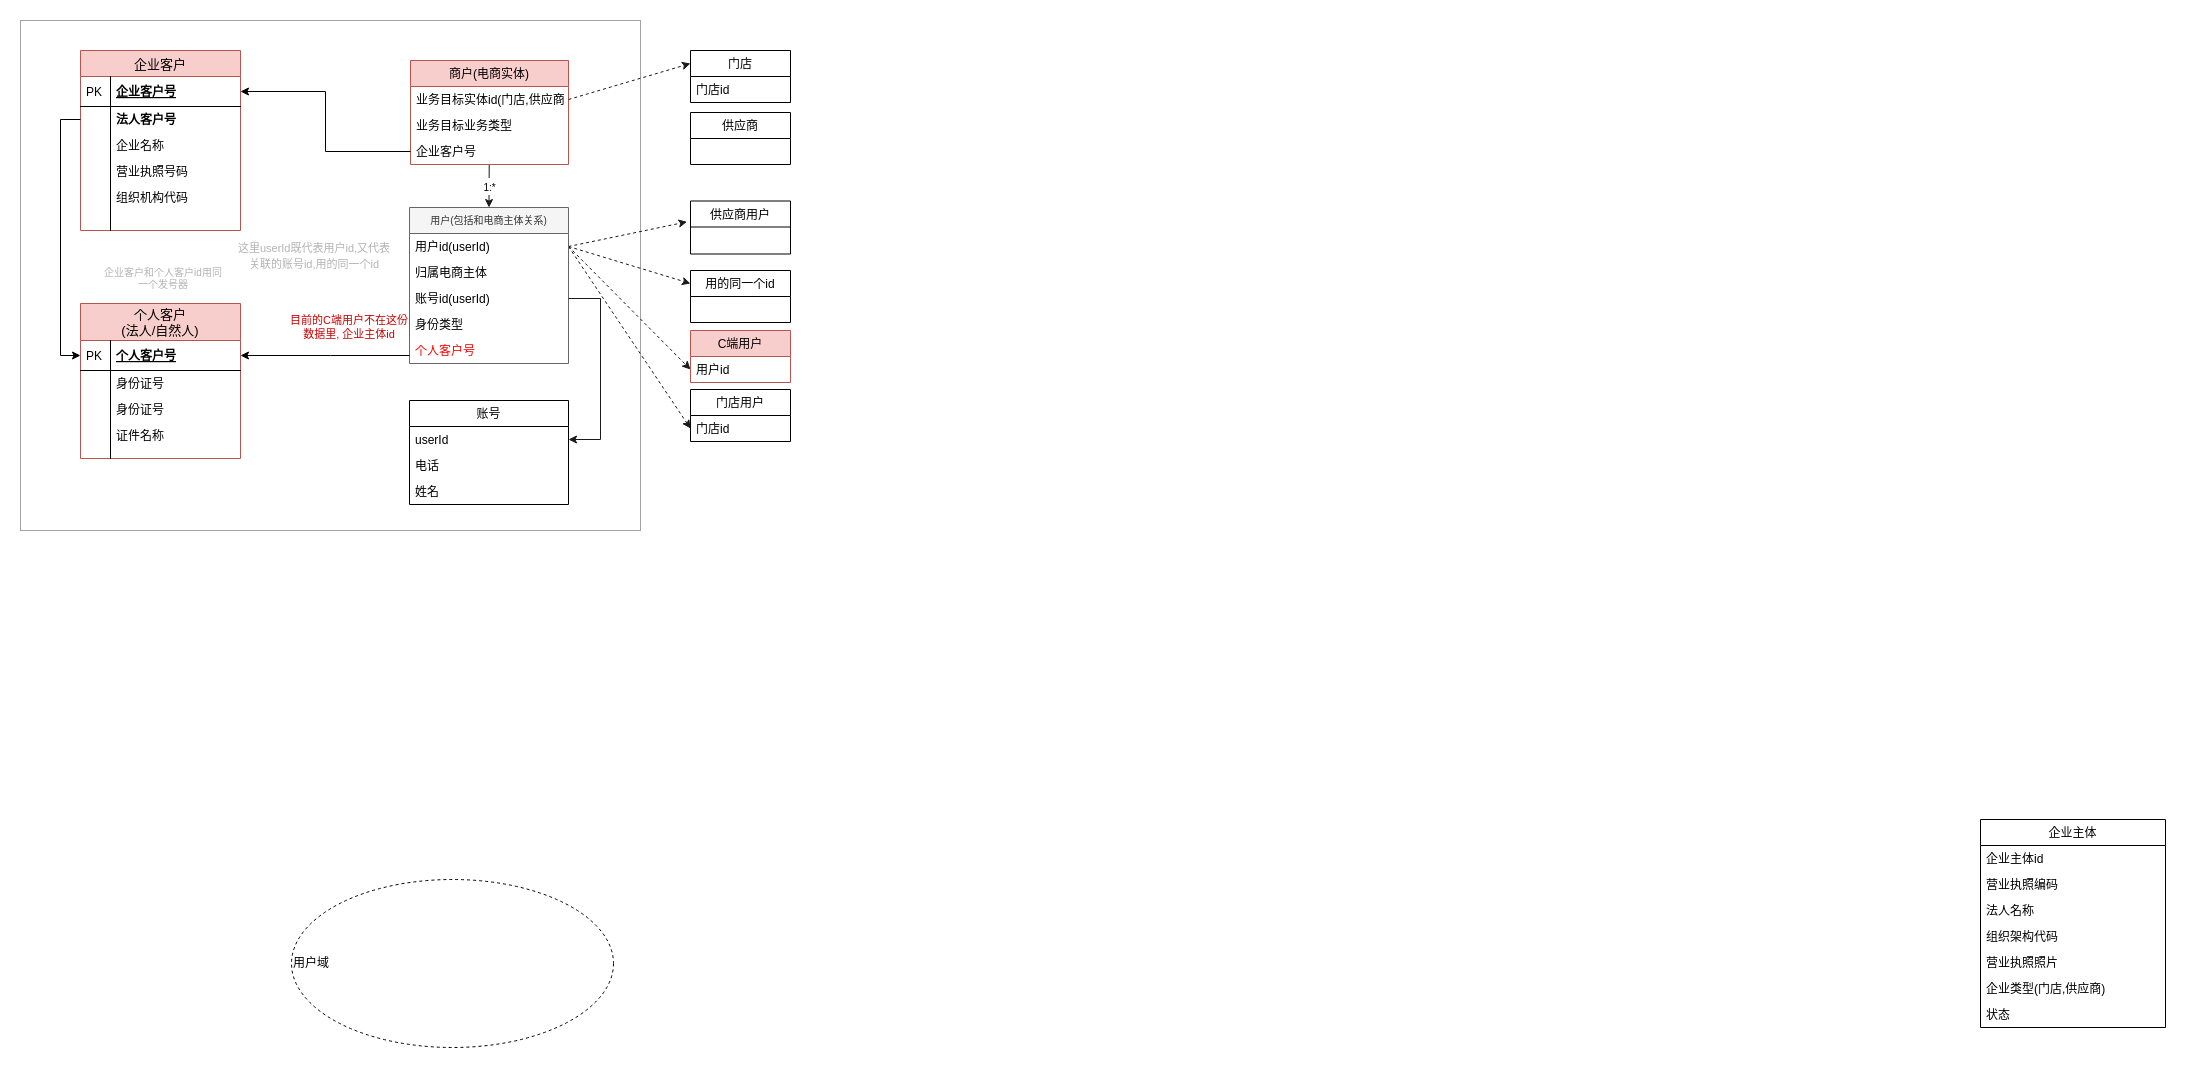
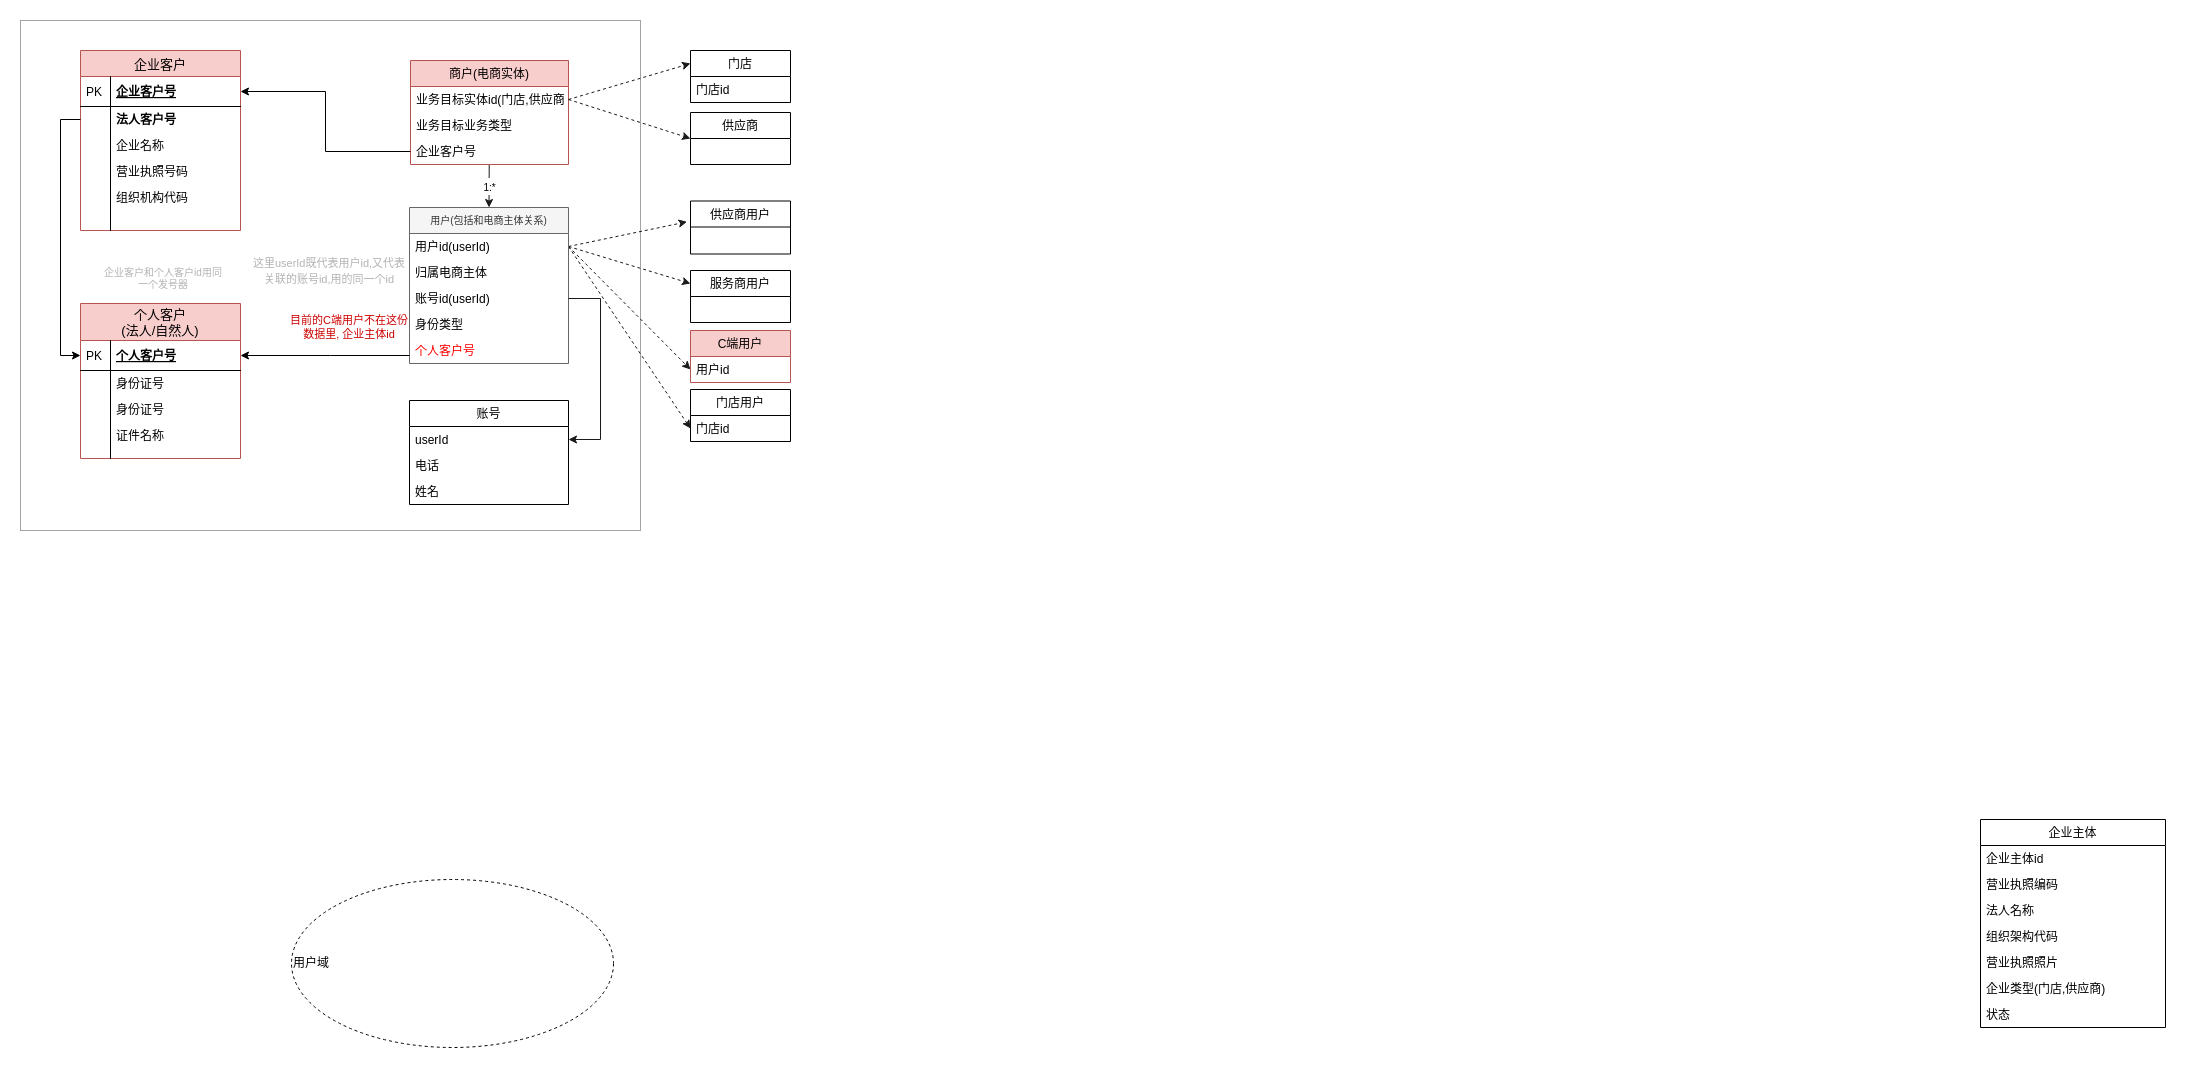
edge "业务目标实体id(门店,供应商等)" -> "供应商": added
node "这里userId既代表用户id,又代表关联的账号id,用的同一个id": moved (315, 256) -> (330, 271)
node "用的同一个id": label "用的同一个id" -> "服务商用户"
